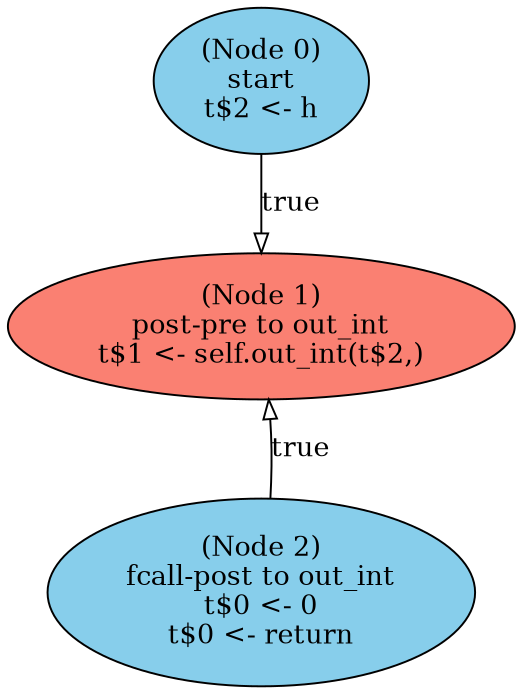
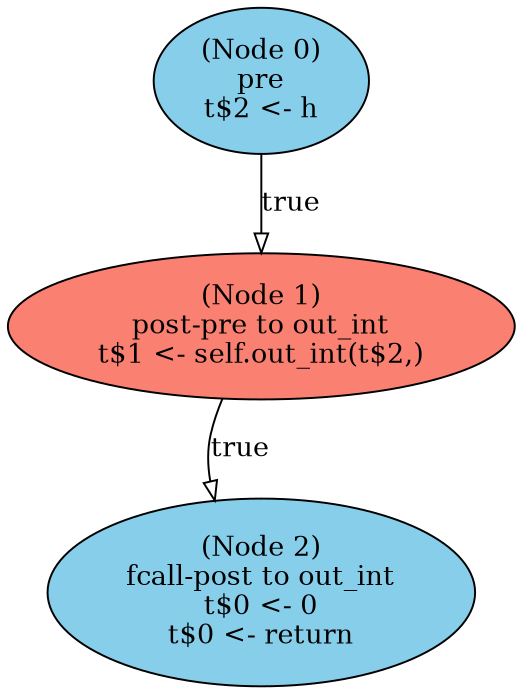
node "(Node 0) start t$2 <- h": label "(Node 0) start t$2 <- h" -> "(Node 0) pre t$2 <- h"
edge "(Node 2) fcall-post to out_int t$0 <- 0 t$0 <- return" -> "(Node 1) post-pre to out_int t$1 <- self.out_int(t$2,)": reversed
